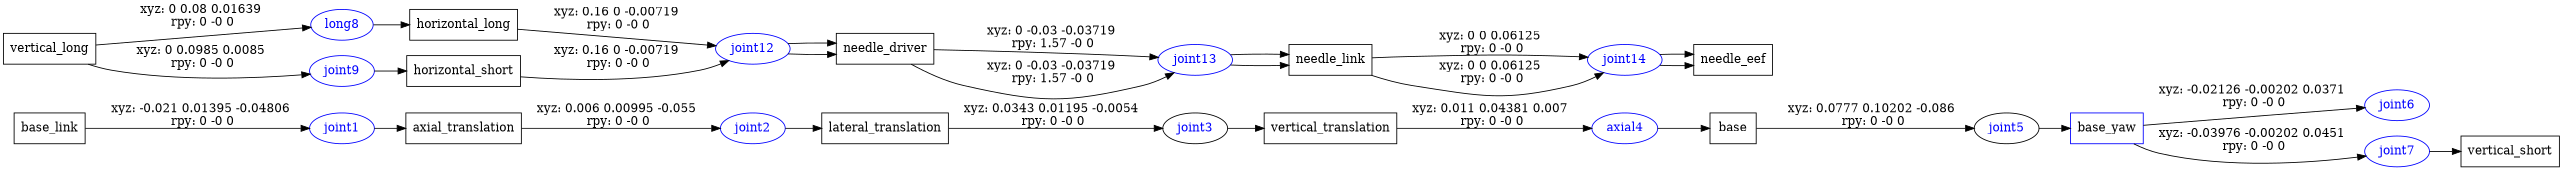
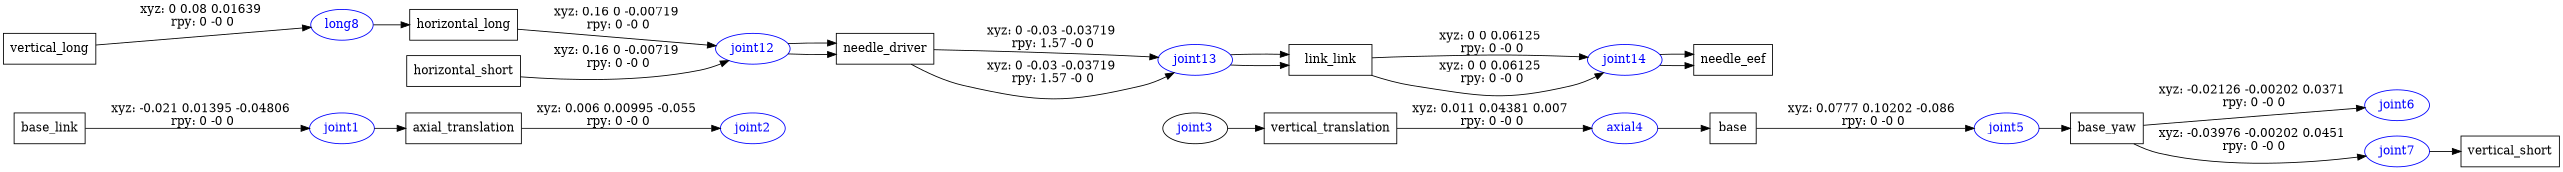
node "needle_link": label "needle_link" -> "link_link"
node "joint9": removed
node "lateral_translation": removed
node "joint5": color black -> blue
node "base_yaw": color blue -> black
